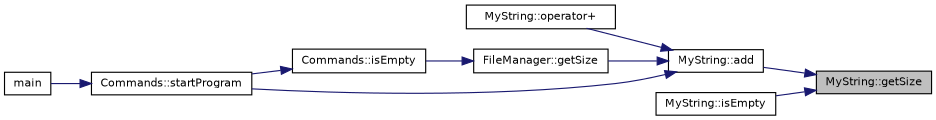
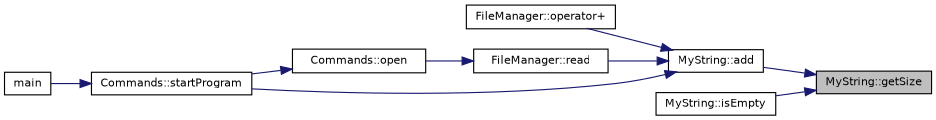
node "MyString::operator+": label "MyString::operator+" -> "FileManager::operator+"
node "Commands::isEmpty": label "Commands::isEmpty" -> "Commands::open"
node "FileManager::getSize": label "FileManager::getSize" -> "FileManager::read"
